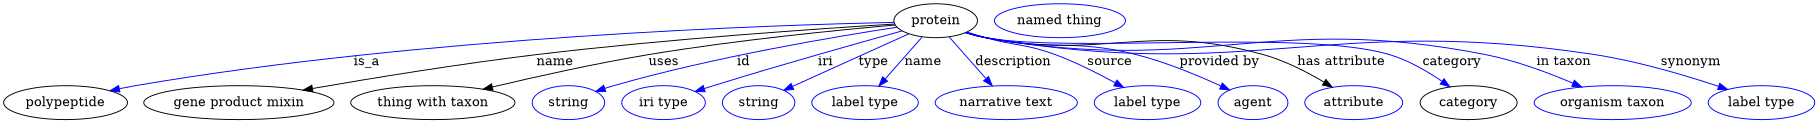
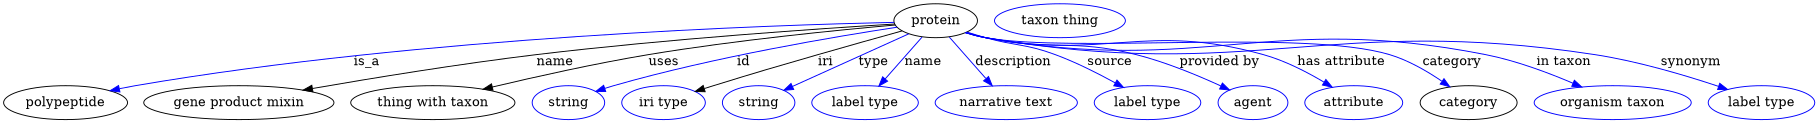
node "named thing": label "named thing" -> "taxon thing"
edge "protein" -> "attribute": color black -> blue
edge "protein" -> "iri type": color blue -> black
